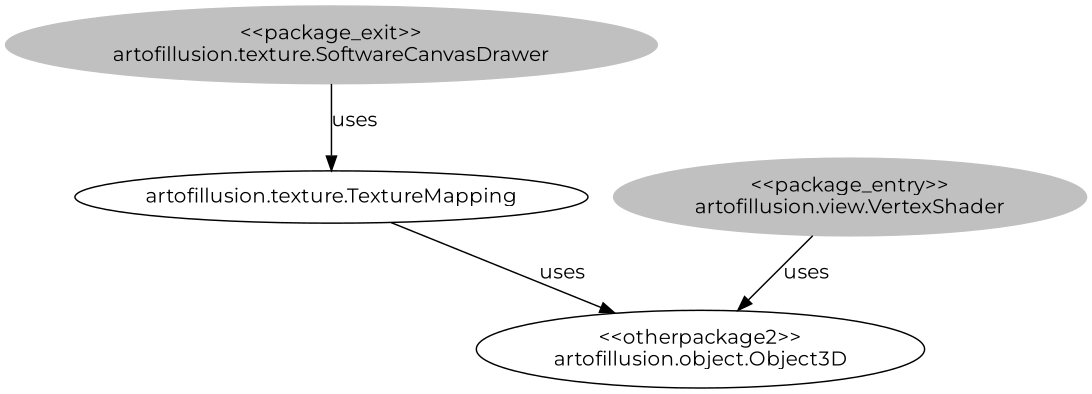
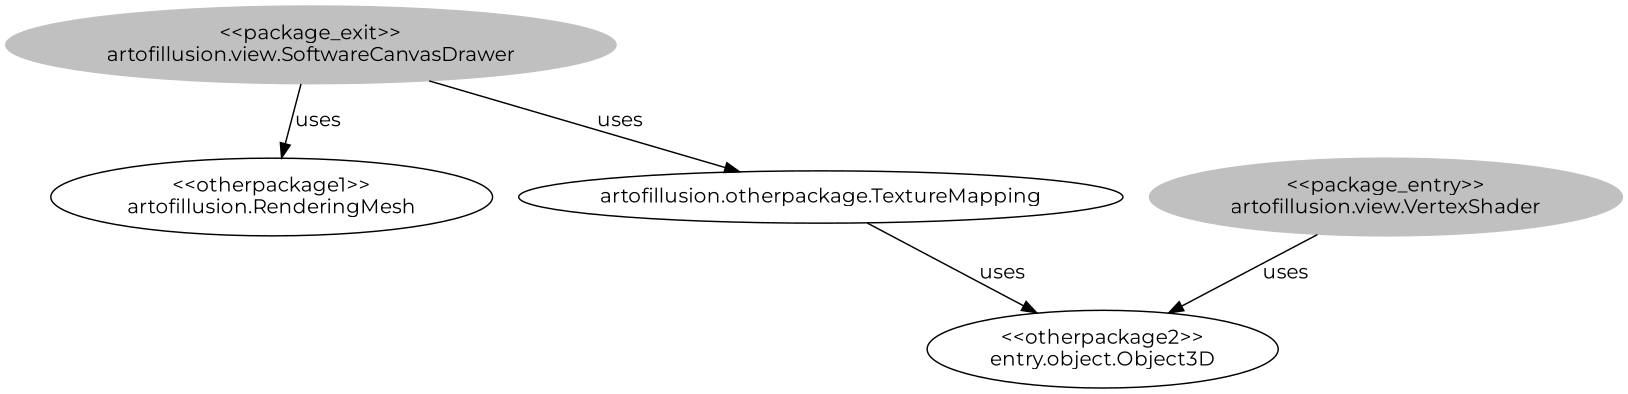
node "<<package_exit>> artofillusion.texture.SoftwareCanvasDrawer": label "<<package_exit>> artofillusion.texture.SoftwareCanvasDrawer" -> "<<package_exit>> artofillusion.view.SoftwareCanvasDrawer"
node "<<otherpackage1>> artofillusion.RenderingMesh": added
node "artofillusion.texture.TextureMapping": label "artofillusion.texture.TextureMapping" -> "artofillusion.otherpackage.TextureMapping"
node "<<otherpackage2>> artofillusion.object.Object3D": label "<<otherpackage2>> artofillusion.object.Object3D" -> "<<otherpackage2>> entry.object.Object3D"
